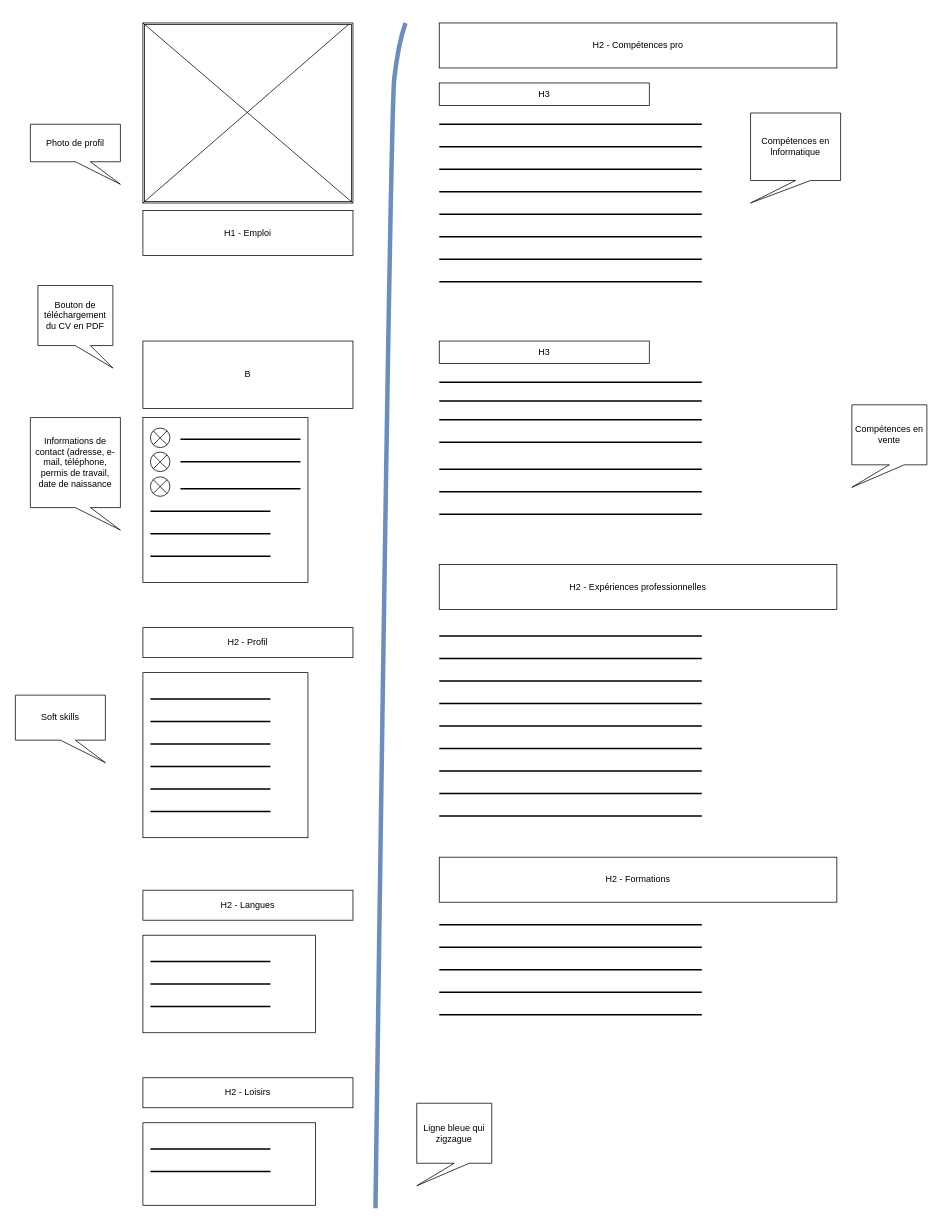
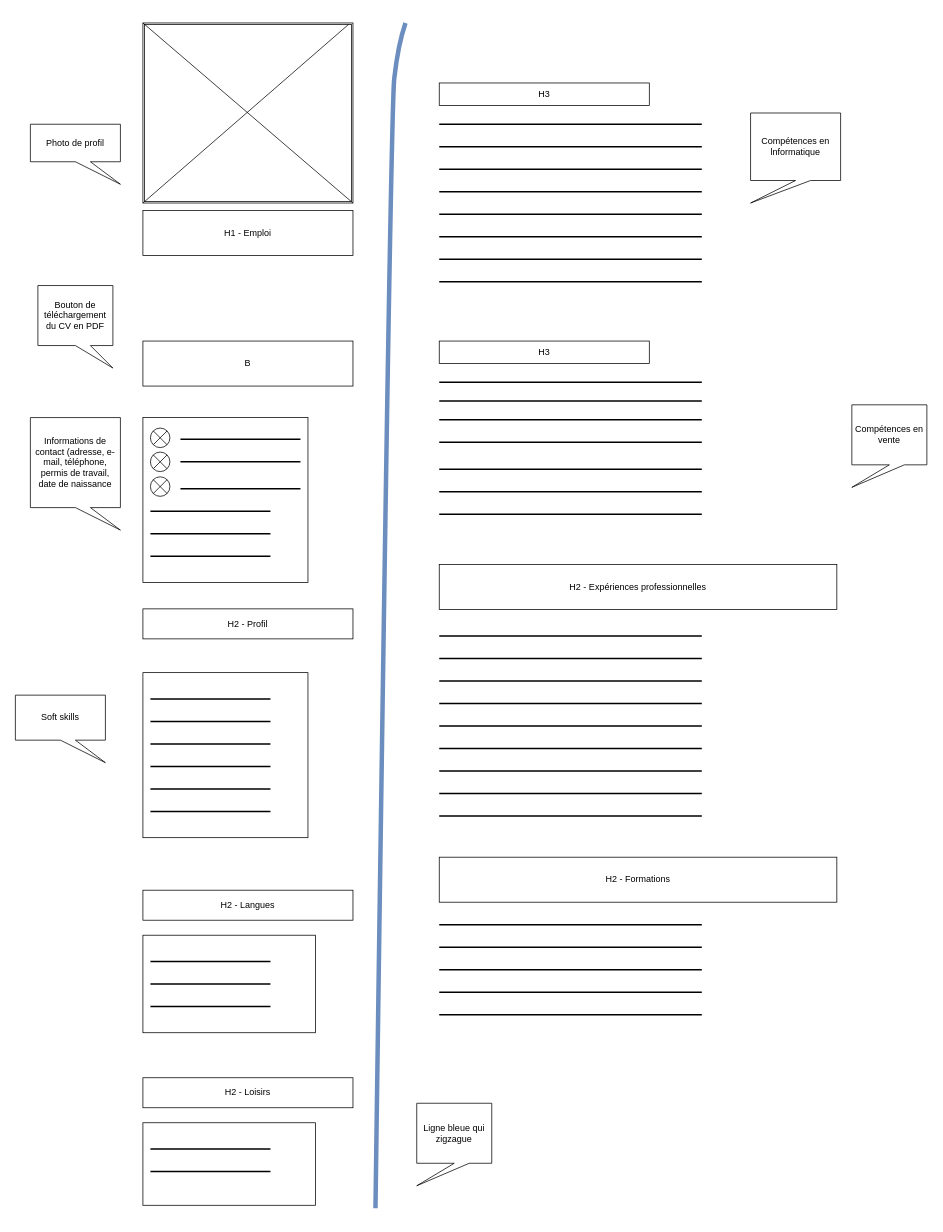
node "H2 - Compétences pro": removed
node "B": size 210x68 -> 210x45
node "H2 - Profil": moved (248, 642) -> (248, 624)
